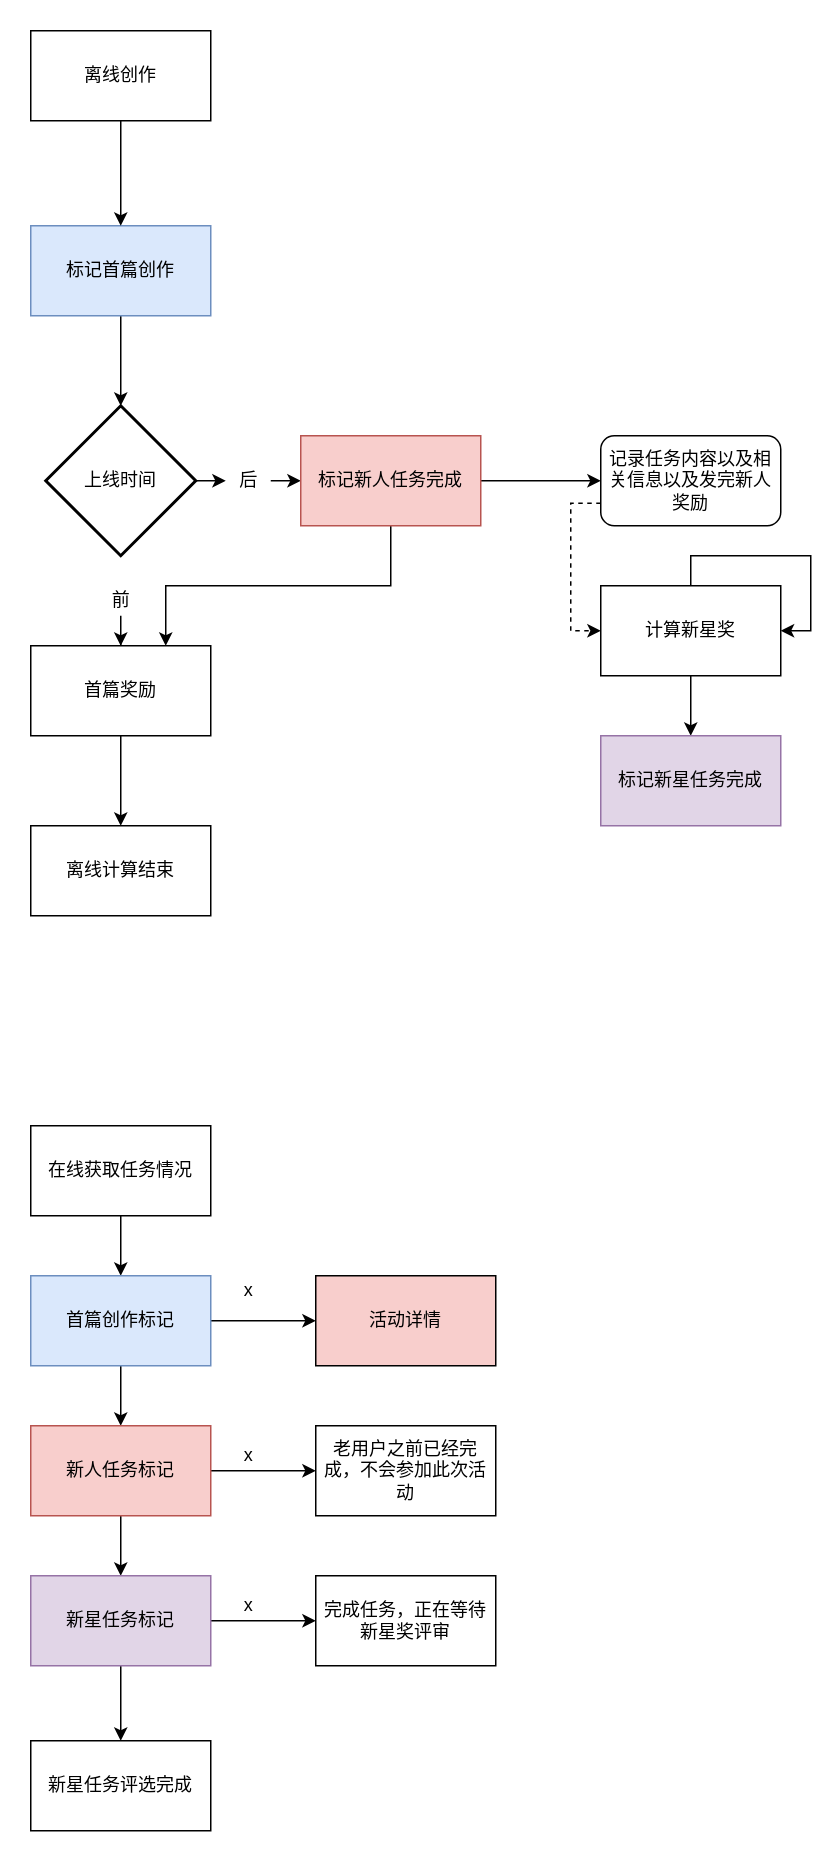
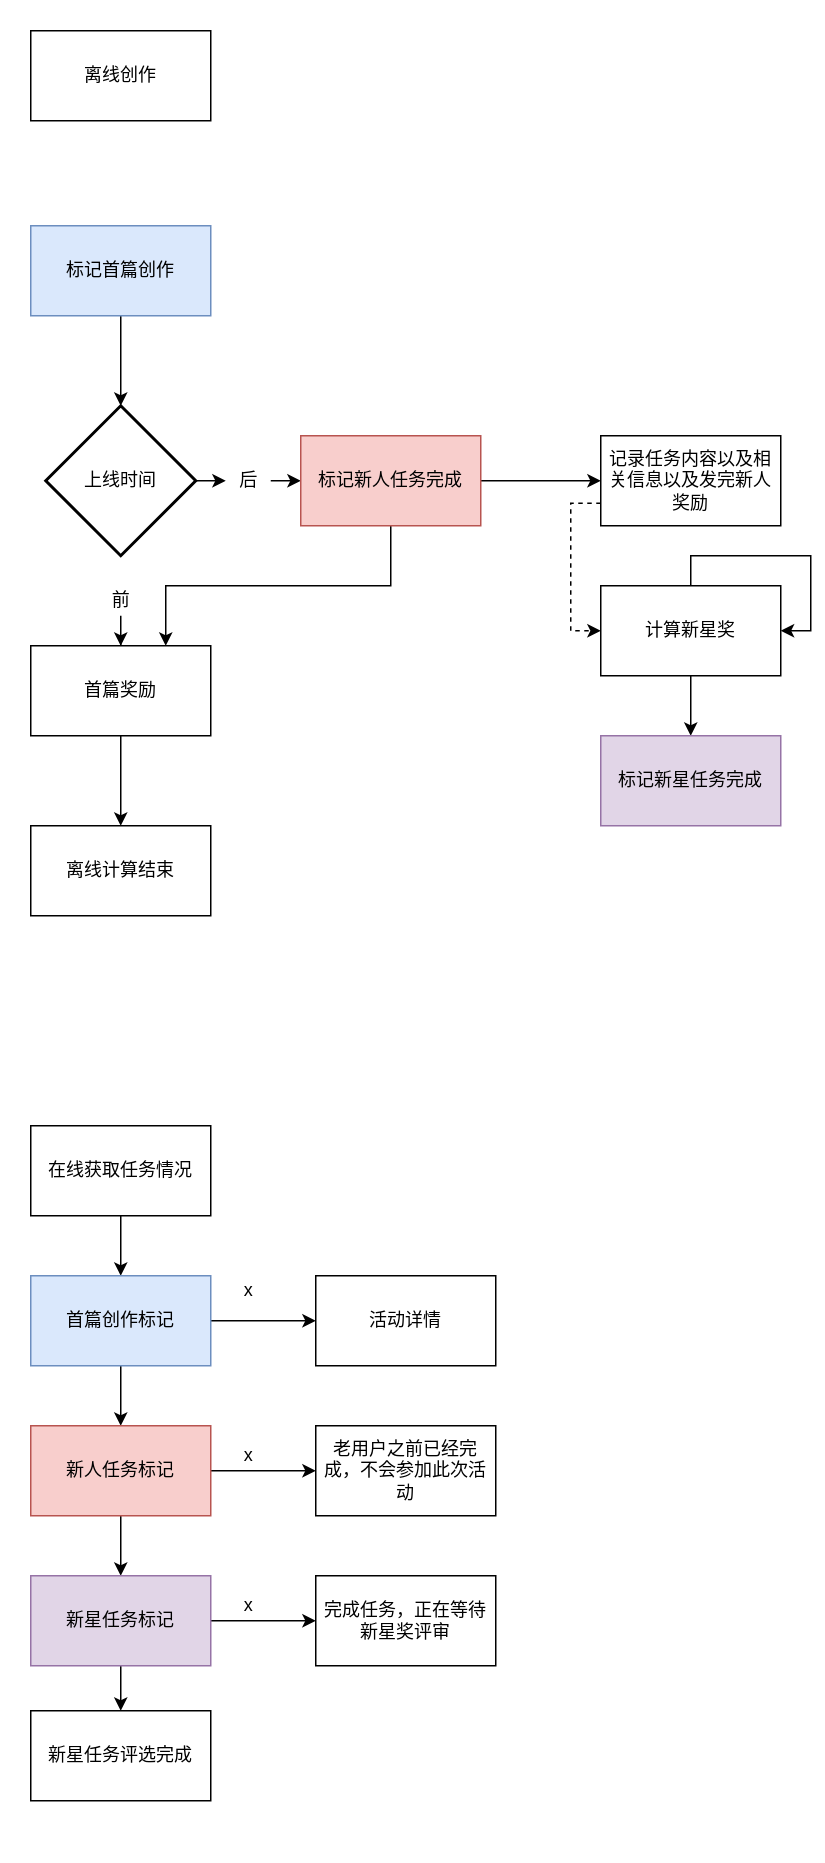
edge "离线创作" -> "标记首篇创作": removed
node "记录任务内容以及相关信息以及发完新人奖励": shape rounded rectangle -> rectangle
node "活动详情": fillcolor #f8cecc -> #ffffff
node "新星任务评选完成": moved (121, 1786) -> (121, 1756)
